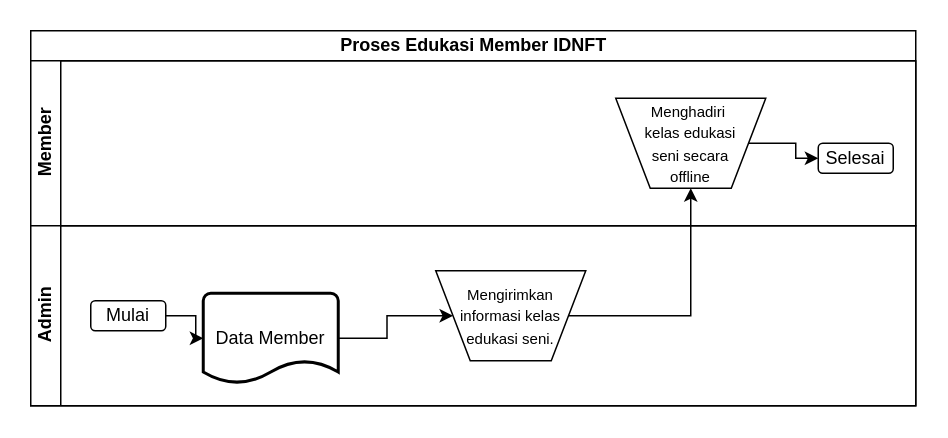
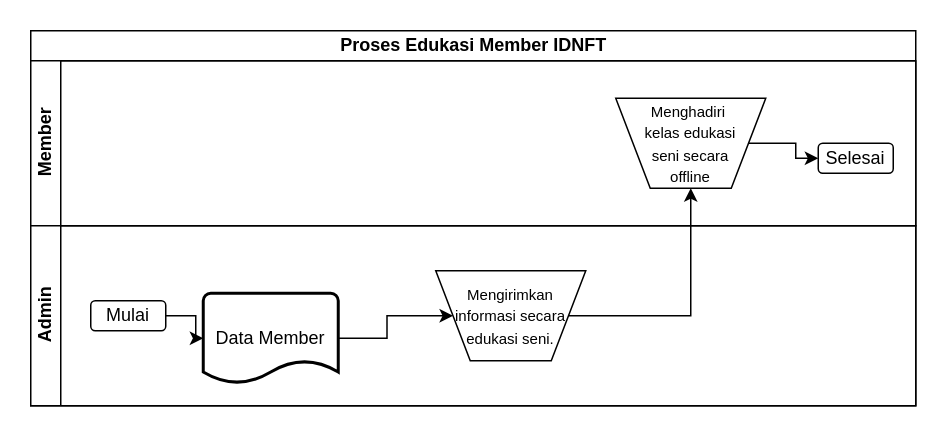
node "Mengirimkan informasi kelas edukasi seni.": label "Mengirimkan informasi kelas edukasi seni." -> "Mengirimkan informasi secara edukasi seni."
